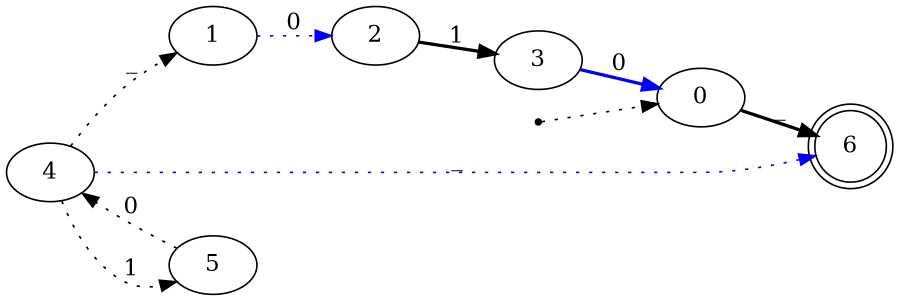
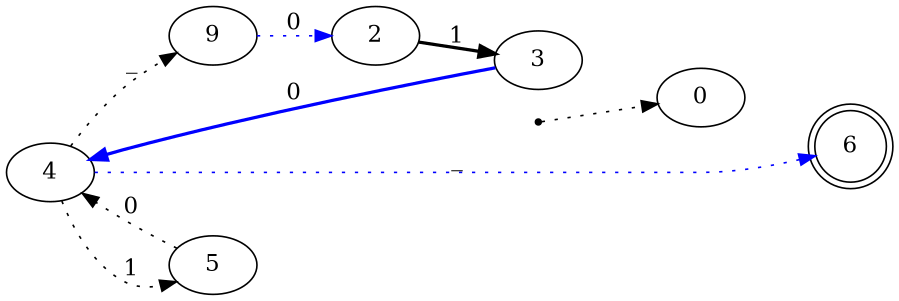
node "1": label "1" -> "9"
edge "3" -> "0": now "3" -> "4"
edge "0" -> "6": removed, label "_"
